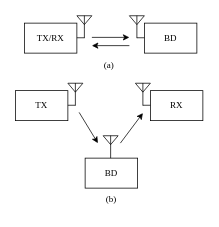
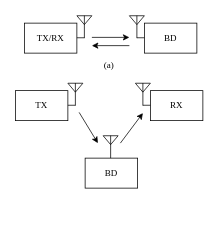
node "(b)": removed
